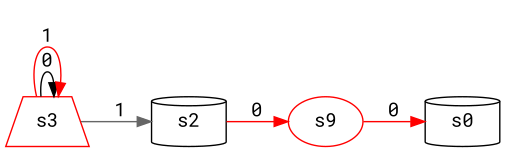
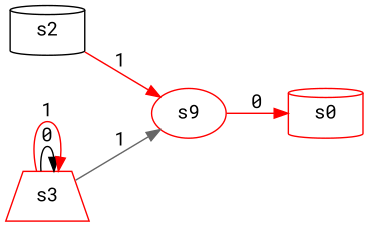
edge "s2" -> "s9": label "0" -> "1"
edge "s3" -> "s2": now "s3" -> "s9"
node "s0": color black -> red
